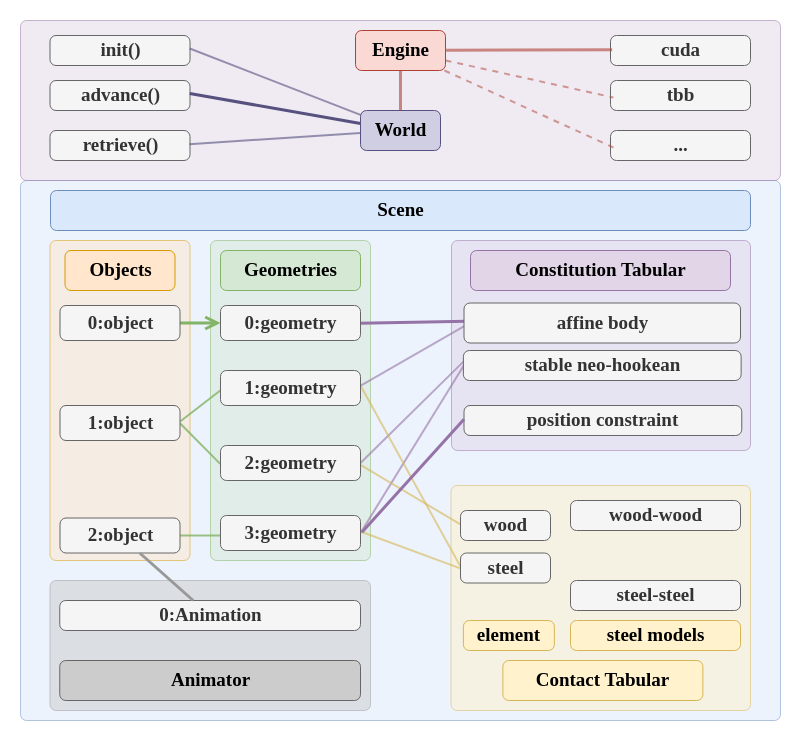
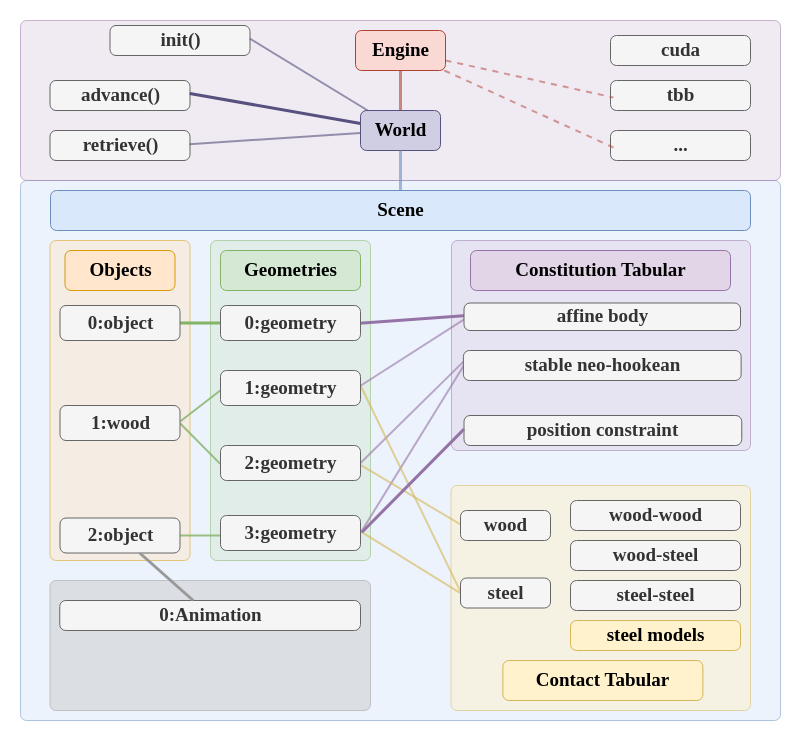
edge "Engine" -- "cuda": removed
node "init()": moved (120, 51) -> (180, 41)
edge "World" -- "Scene": added
edge "0:object" -> "0:geometry": arrowhead open -> none
node "affine body": size 277x40 -> 277x28
node "position constraint": moved (603, 421) -> (603, 431)
node "1:object": label "1:object" -> "1:wood"
node "wood-steel": added
node "steel": moved (506, 568) -> (506, 593)
node "element": removed
node "Animator": removed
